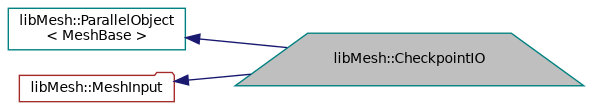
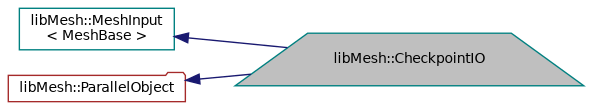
node "libMesh::ParallelObject < MeshBase >": label "libMesh::ParallelObject < MeshBase >" -> "libMesh::MeshInput < MeshBase >"
node "libMesh::MeshInput": label "libMesh::MeshInput" -> "libMesh::ParallelObject"
